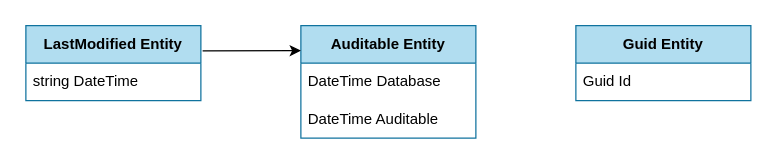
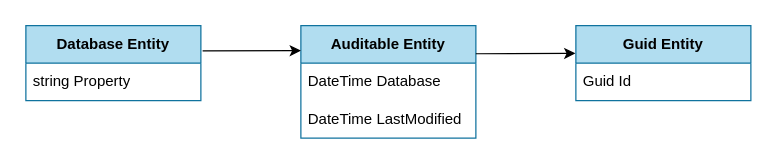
node "LastModified Entity": label "LastModified Entity" -> "Database Entity"
edge "Auditable Entity" -> "Guid Entity": added
node "string DateTime": label "string DateTime" -> "string Property"
node "DateTime Auditable": label "DateTime Auditable" -> "DateTime LastModified"
